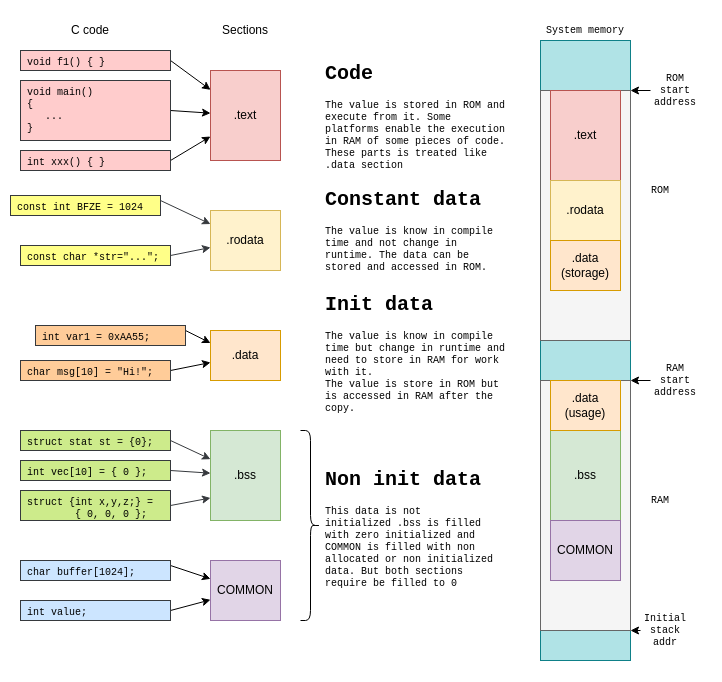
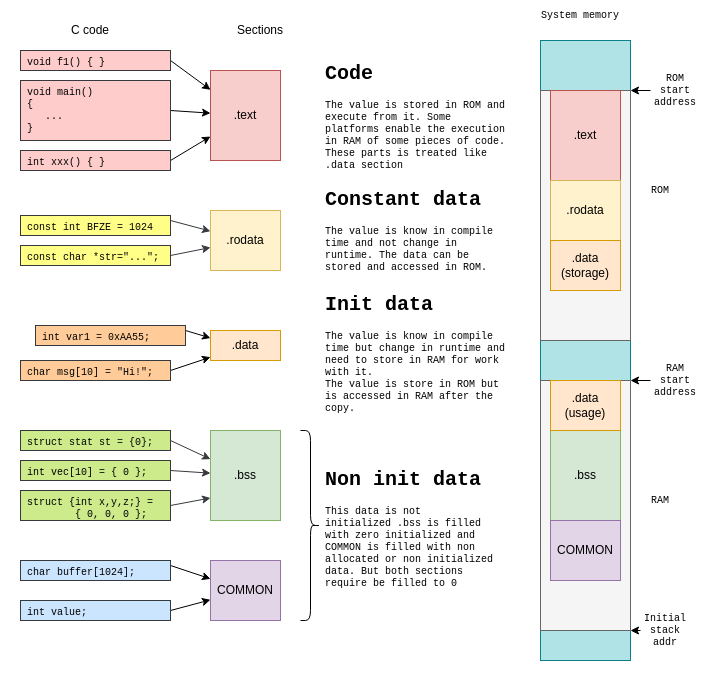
node "Sections": moved (246, 31) -> (261, 31)
node "System memory": moved (586, 31) -> (581, 16)
node "const int BFZE = 1024": moved (86, 206) -> (96, 226)
node ".data": size 70x50 -> 70x30
